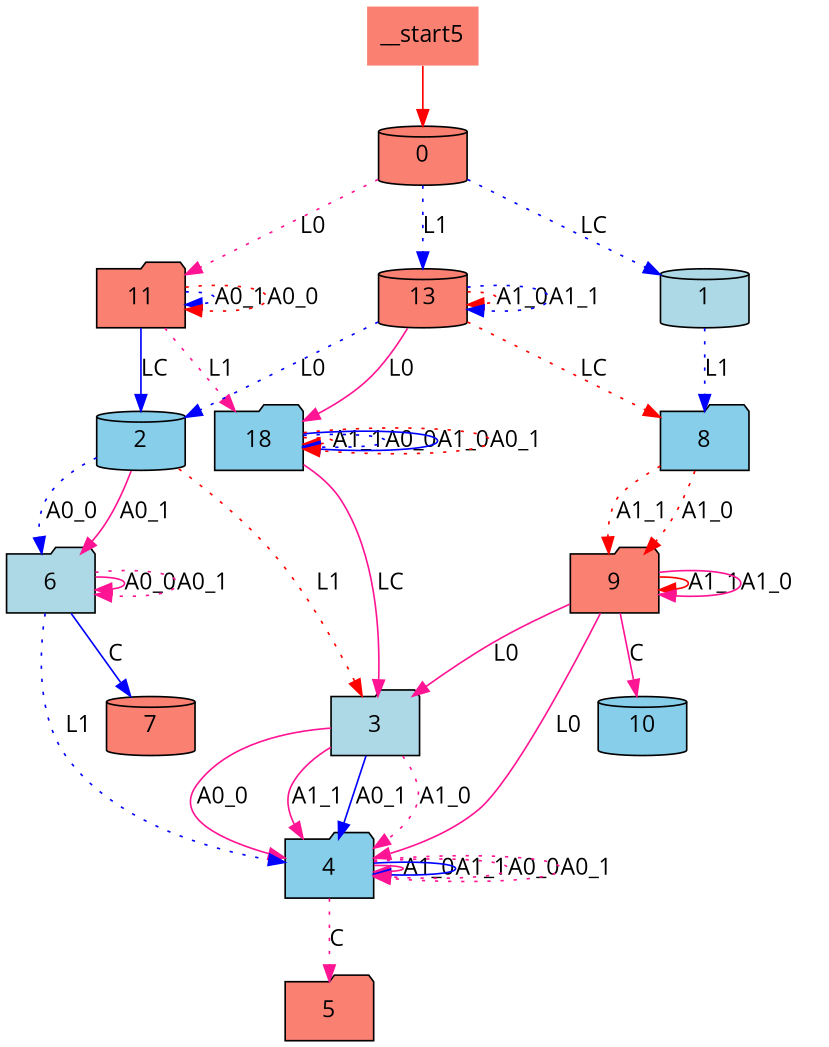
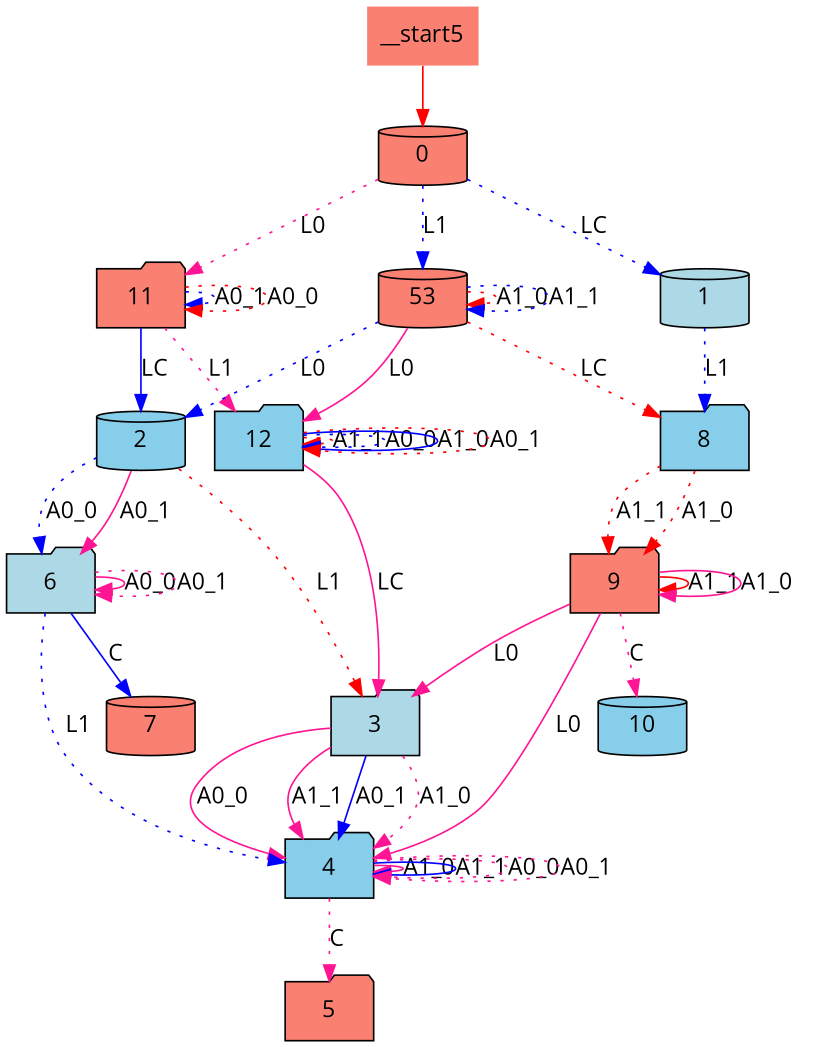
node "13": label "13" -> "53"
node "18": label "18" -> "12"
edge "9" -> "10": style solid -> dotted
